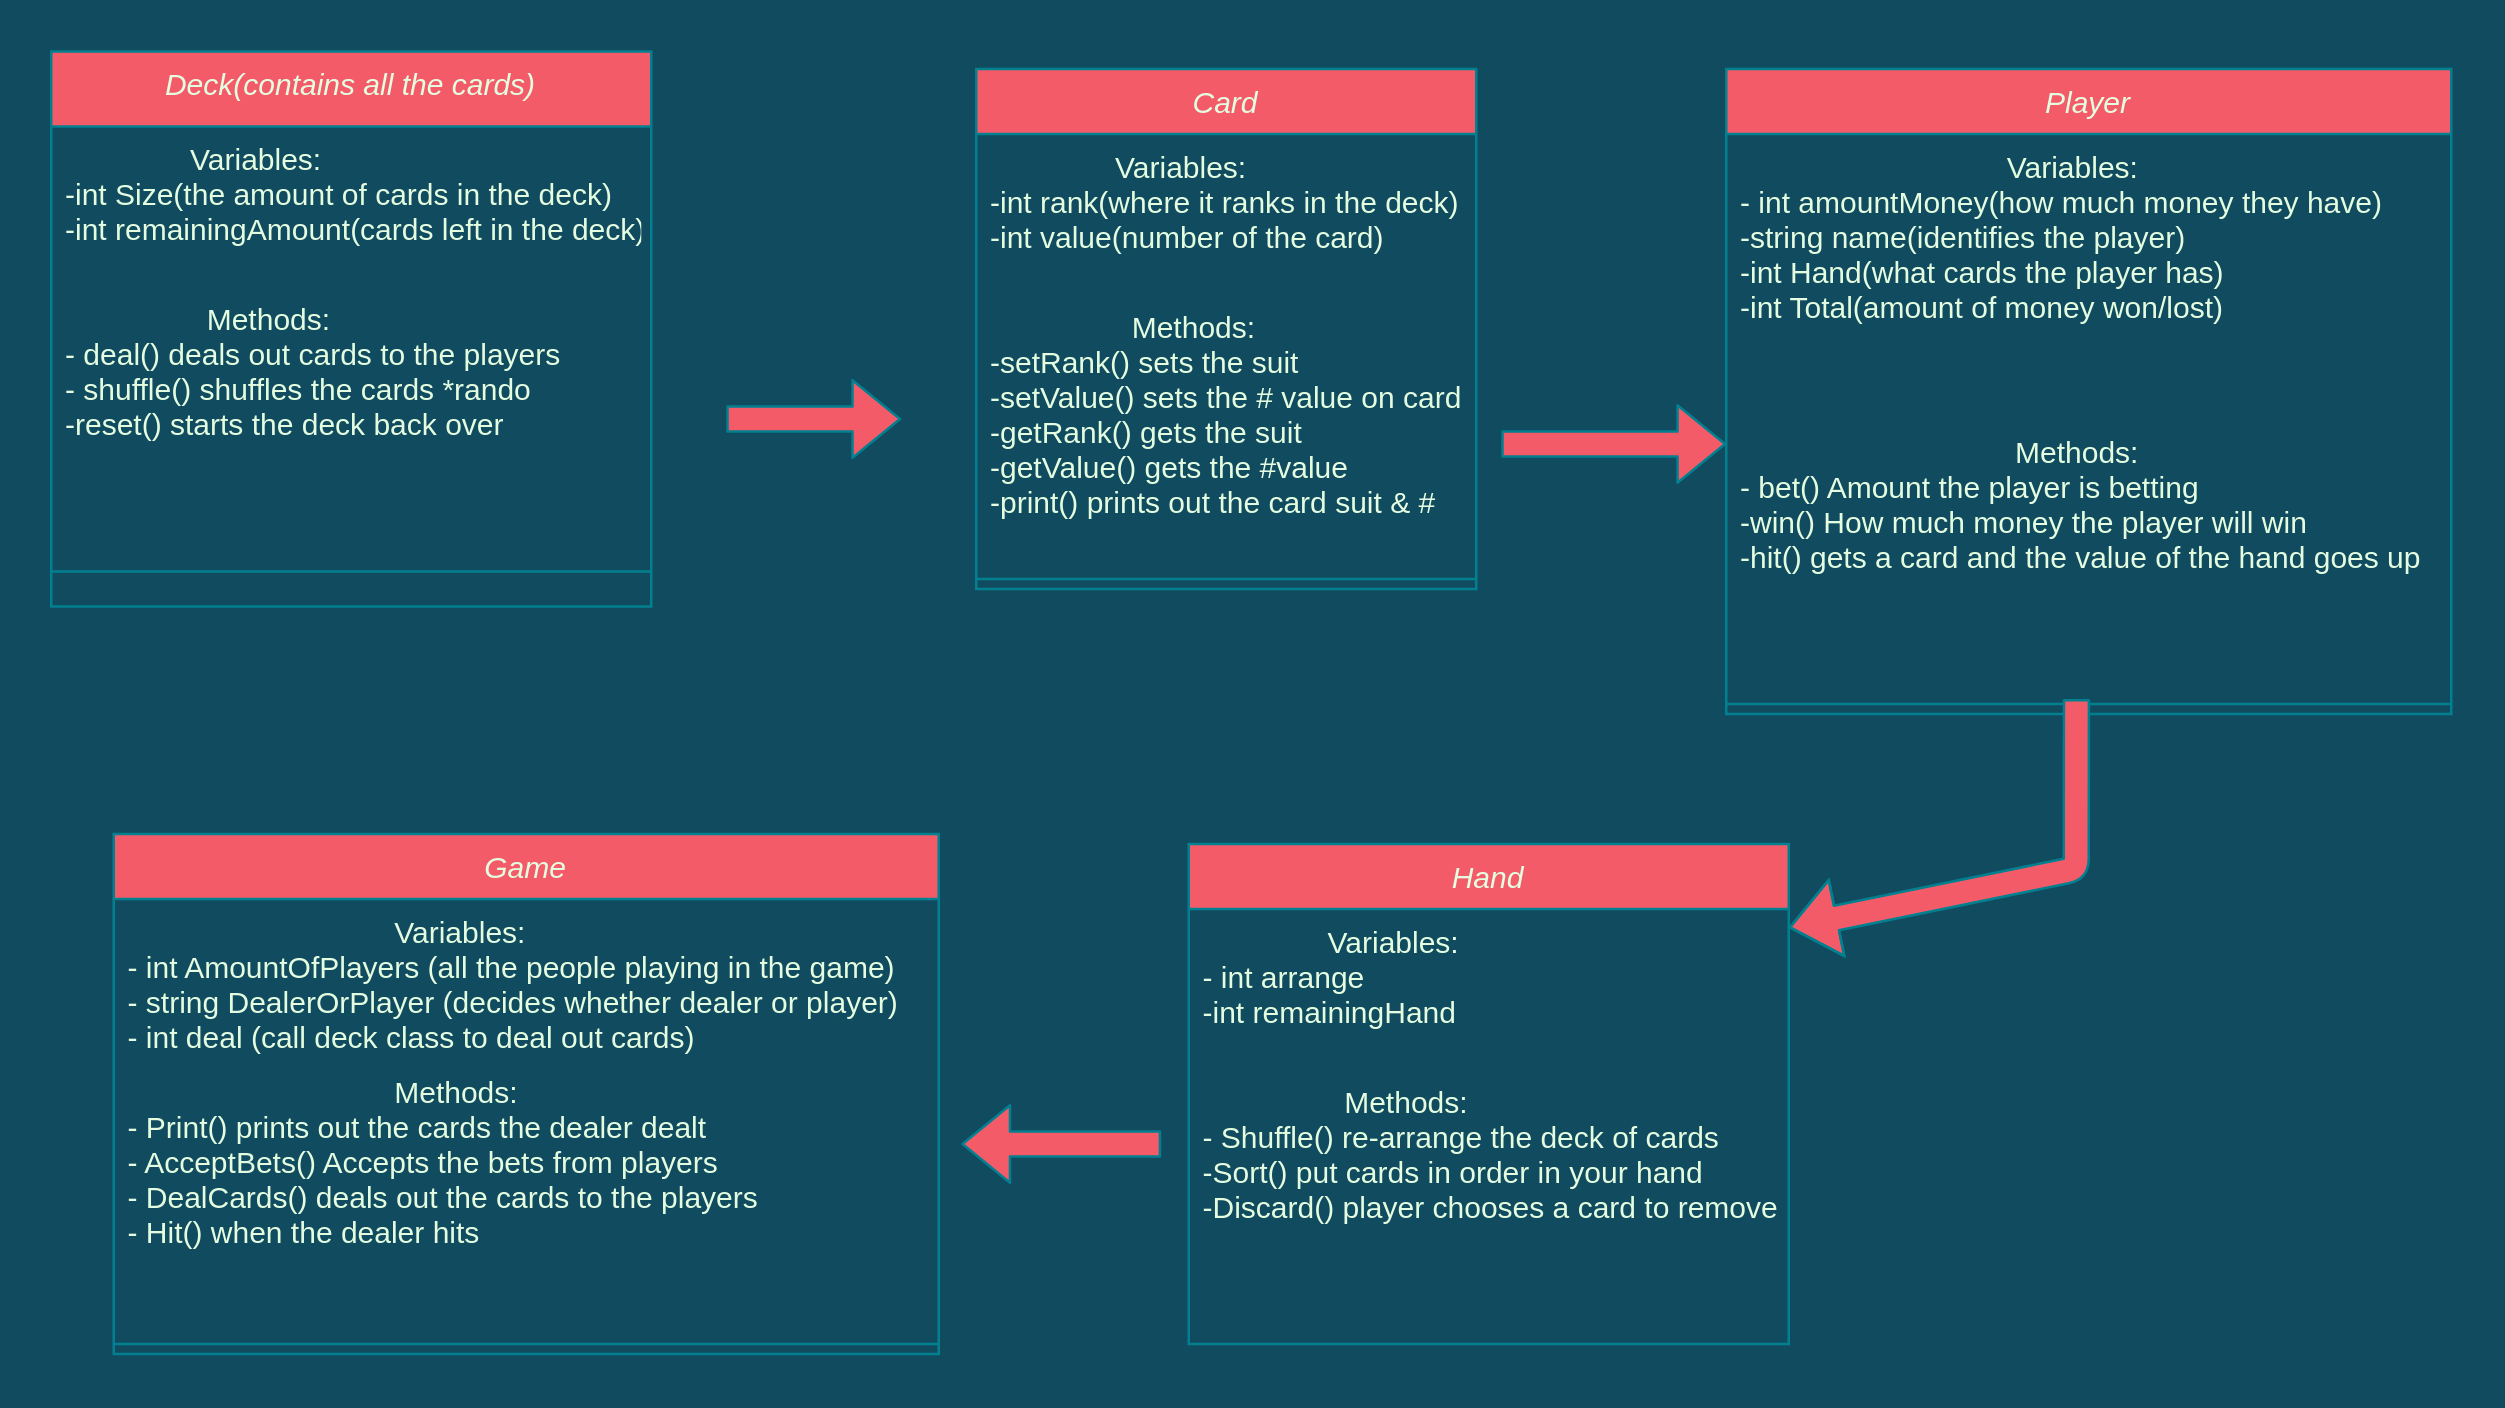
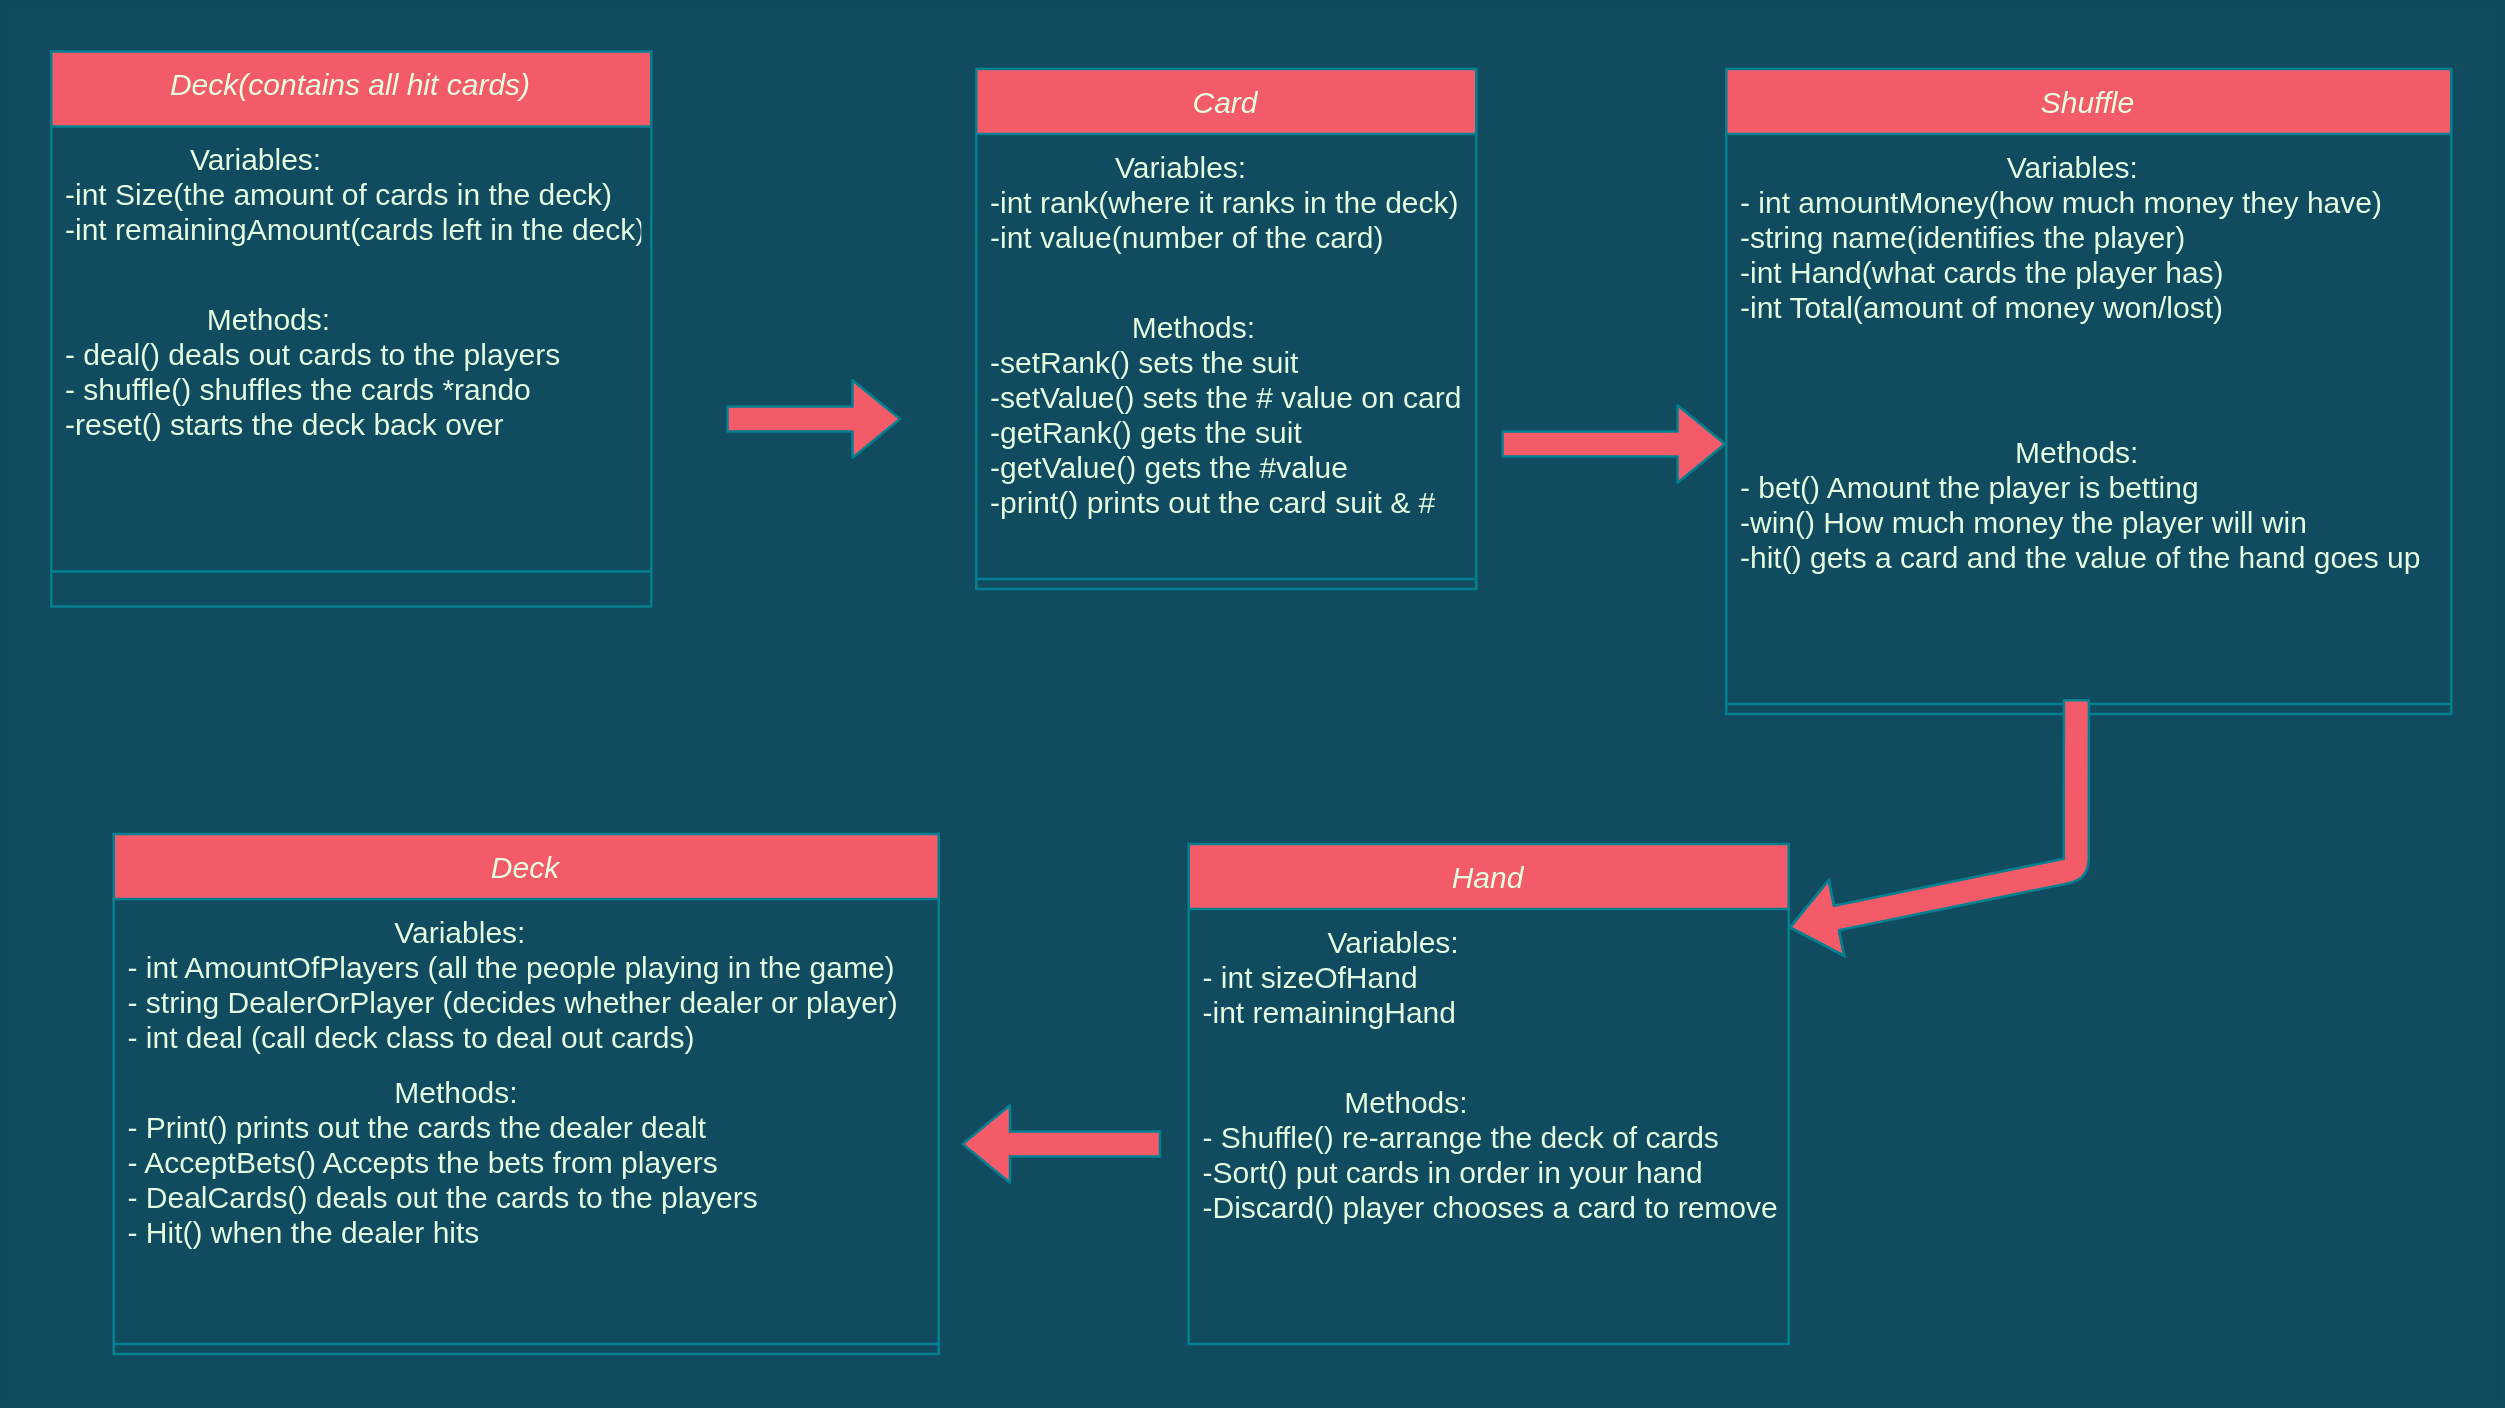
node "Deck(contains all the cards)": label "Deck(contains all the cards)" -> "Deck(contains all hit cards)"
node "Player": label "Player" -> "Shuffle"
node "Game": label "Game" -> "Deck"
node "Variables: - int arrange -int remainingHand": label "Variables: - int arrange -int remainingHand" -> "Variables: - int sizeOfHand -int remainingHand"
